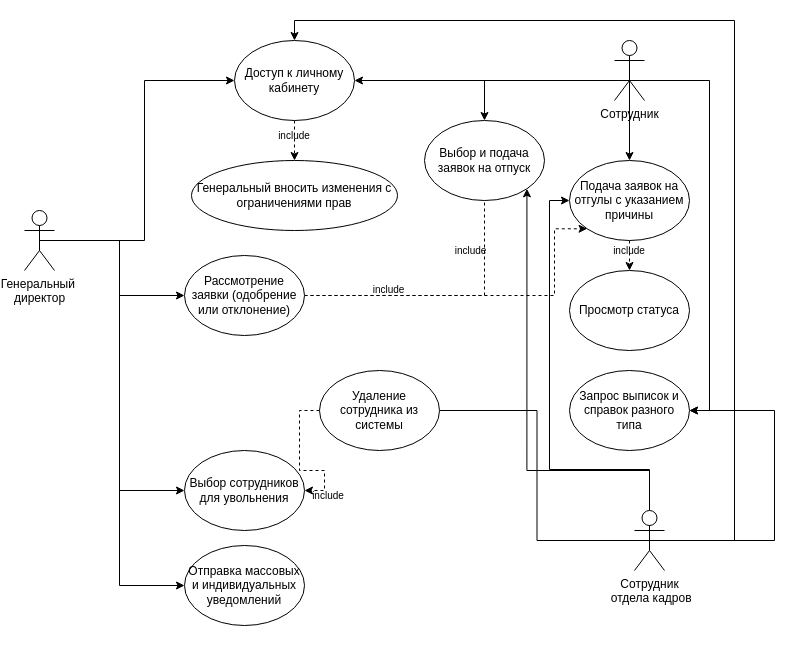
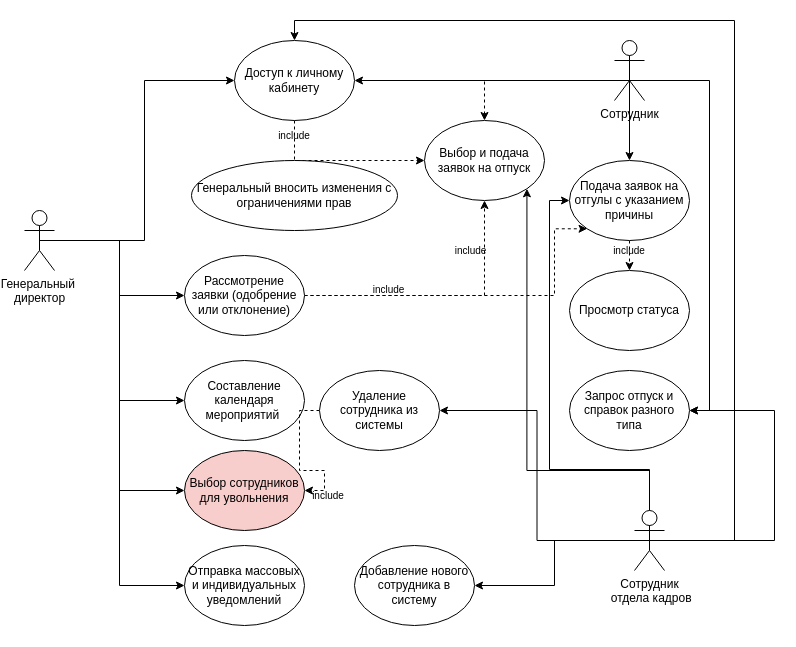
edge "Сотрудник" -> "Выбор и подача заявок на отпуск": style solid -> dashed
edge "Доступ к личному кабинету" -> "Генеральный вносить изменения с ограничениями прав": now "Доступ к личному кабинету" -> "Выбор и подача заявок на отпуск"
edge "Выбор и подача заявок на отпуск" -- "Рассмотрение заявки (одобрение или отклонение)": arrowhead none -> classic
edge "Генеральный директор" -> "Составление календаря мероприятий": added
node "Составление календаря мероприятий": added
edge "Удаление сотрудника из системы" -- "Сотрудник отдела кадров": arrowhead none -> classic
node "Запрос выписок и справок разного типа": label "Запрос выписок и справок разного типа" -> "Запрос отпуск и справок разного типа"
node "Выбор сотрудников для увольнения": fillcolor #ffffff -> #f8cecc
node "Добавление нового сотрудника в систему": added
edge "Сотрудник отдела кадров" -> "Добавление нового сотрудника в систему": added
